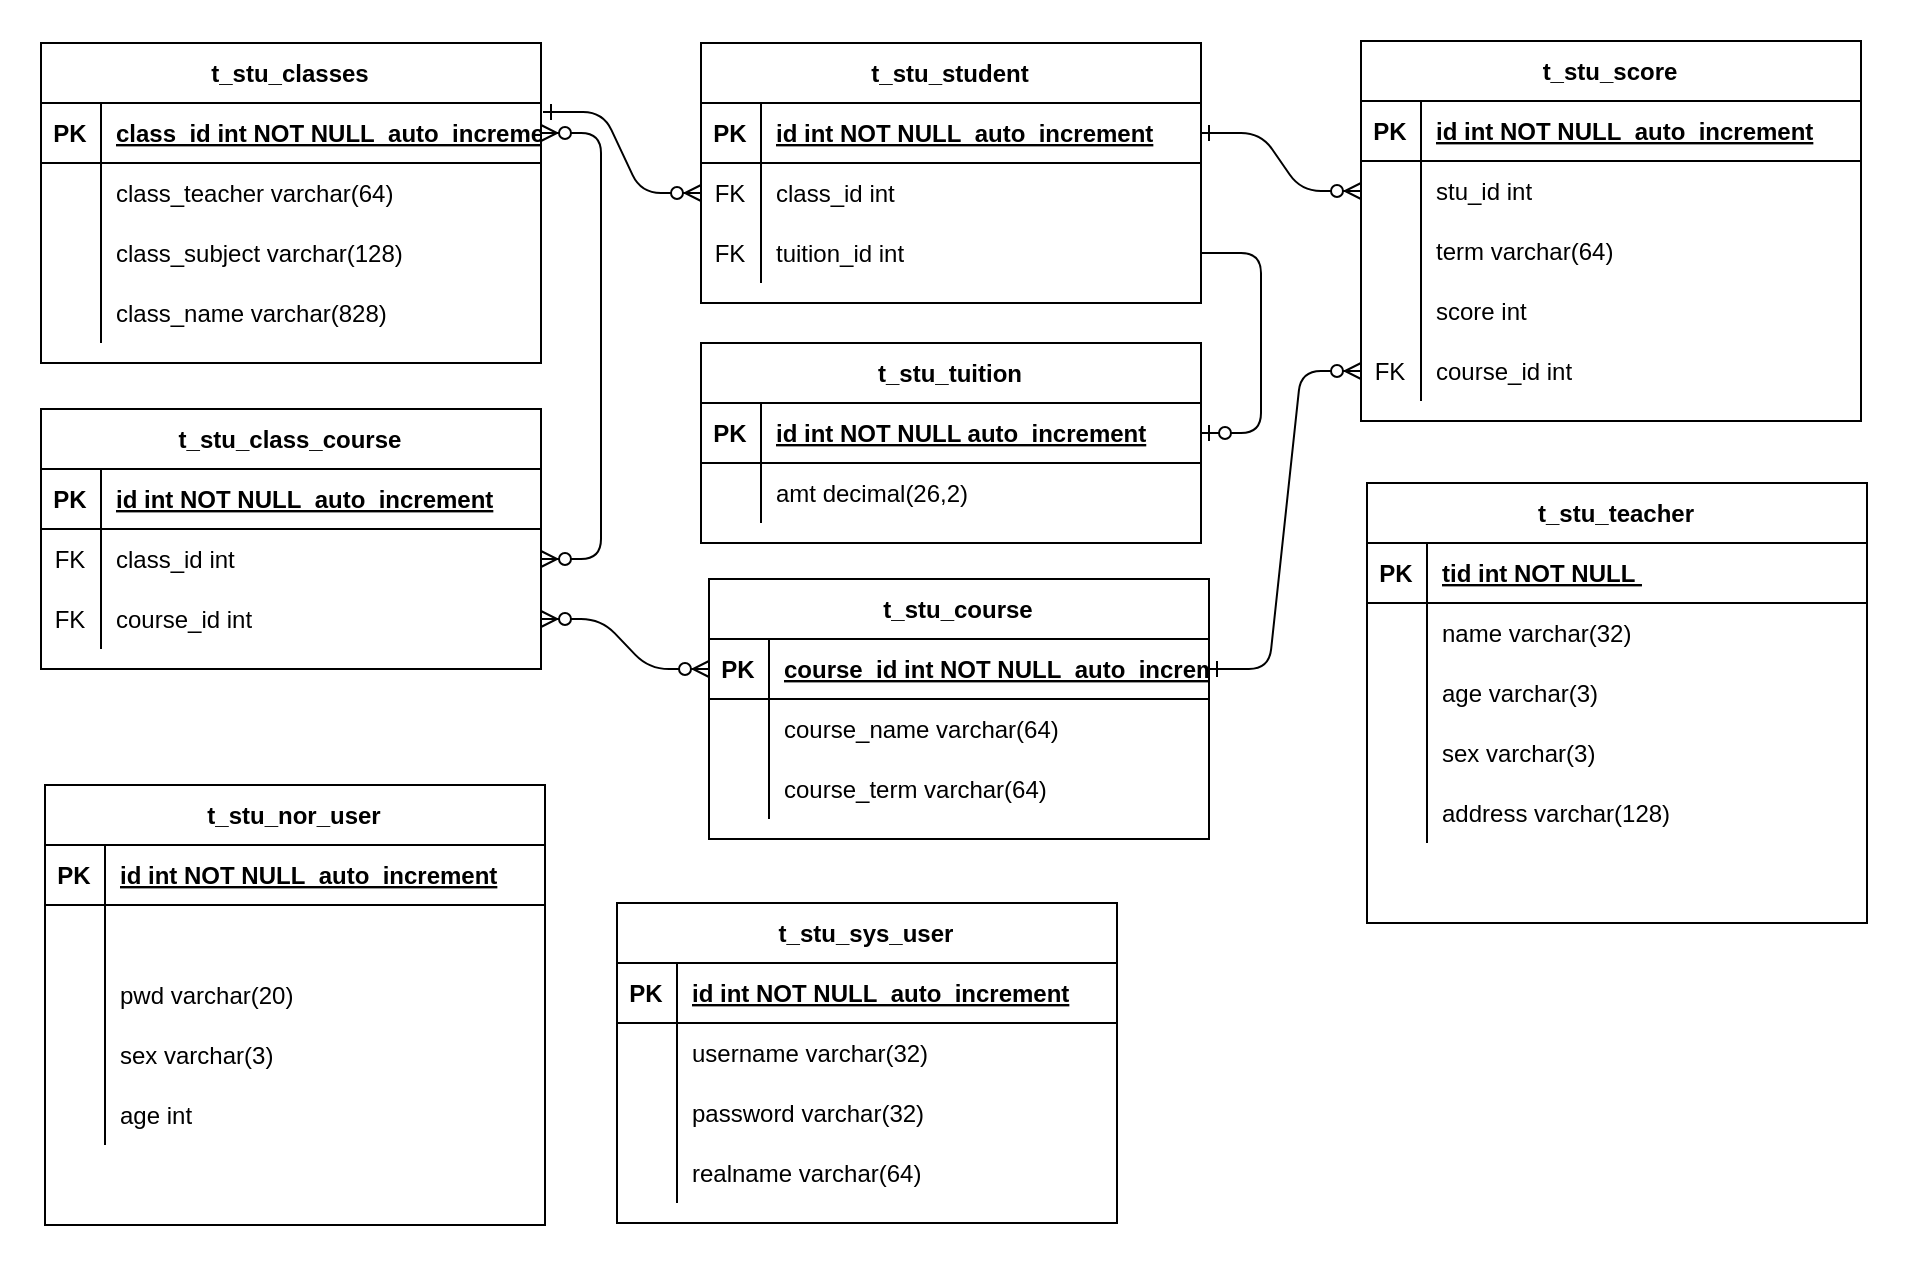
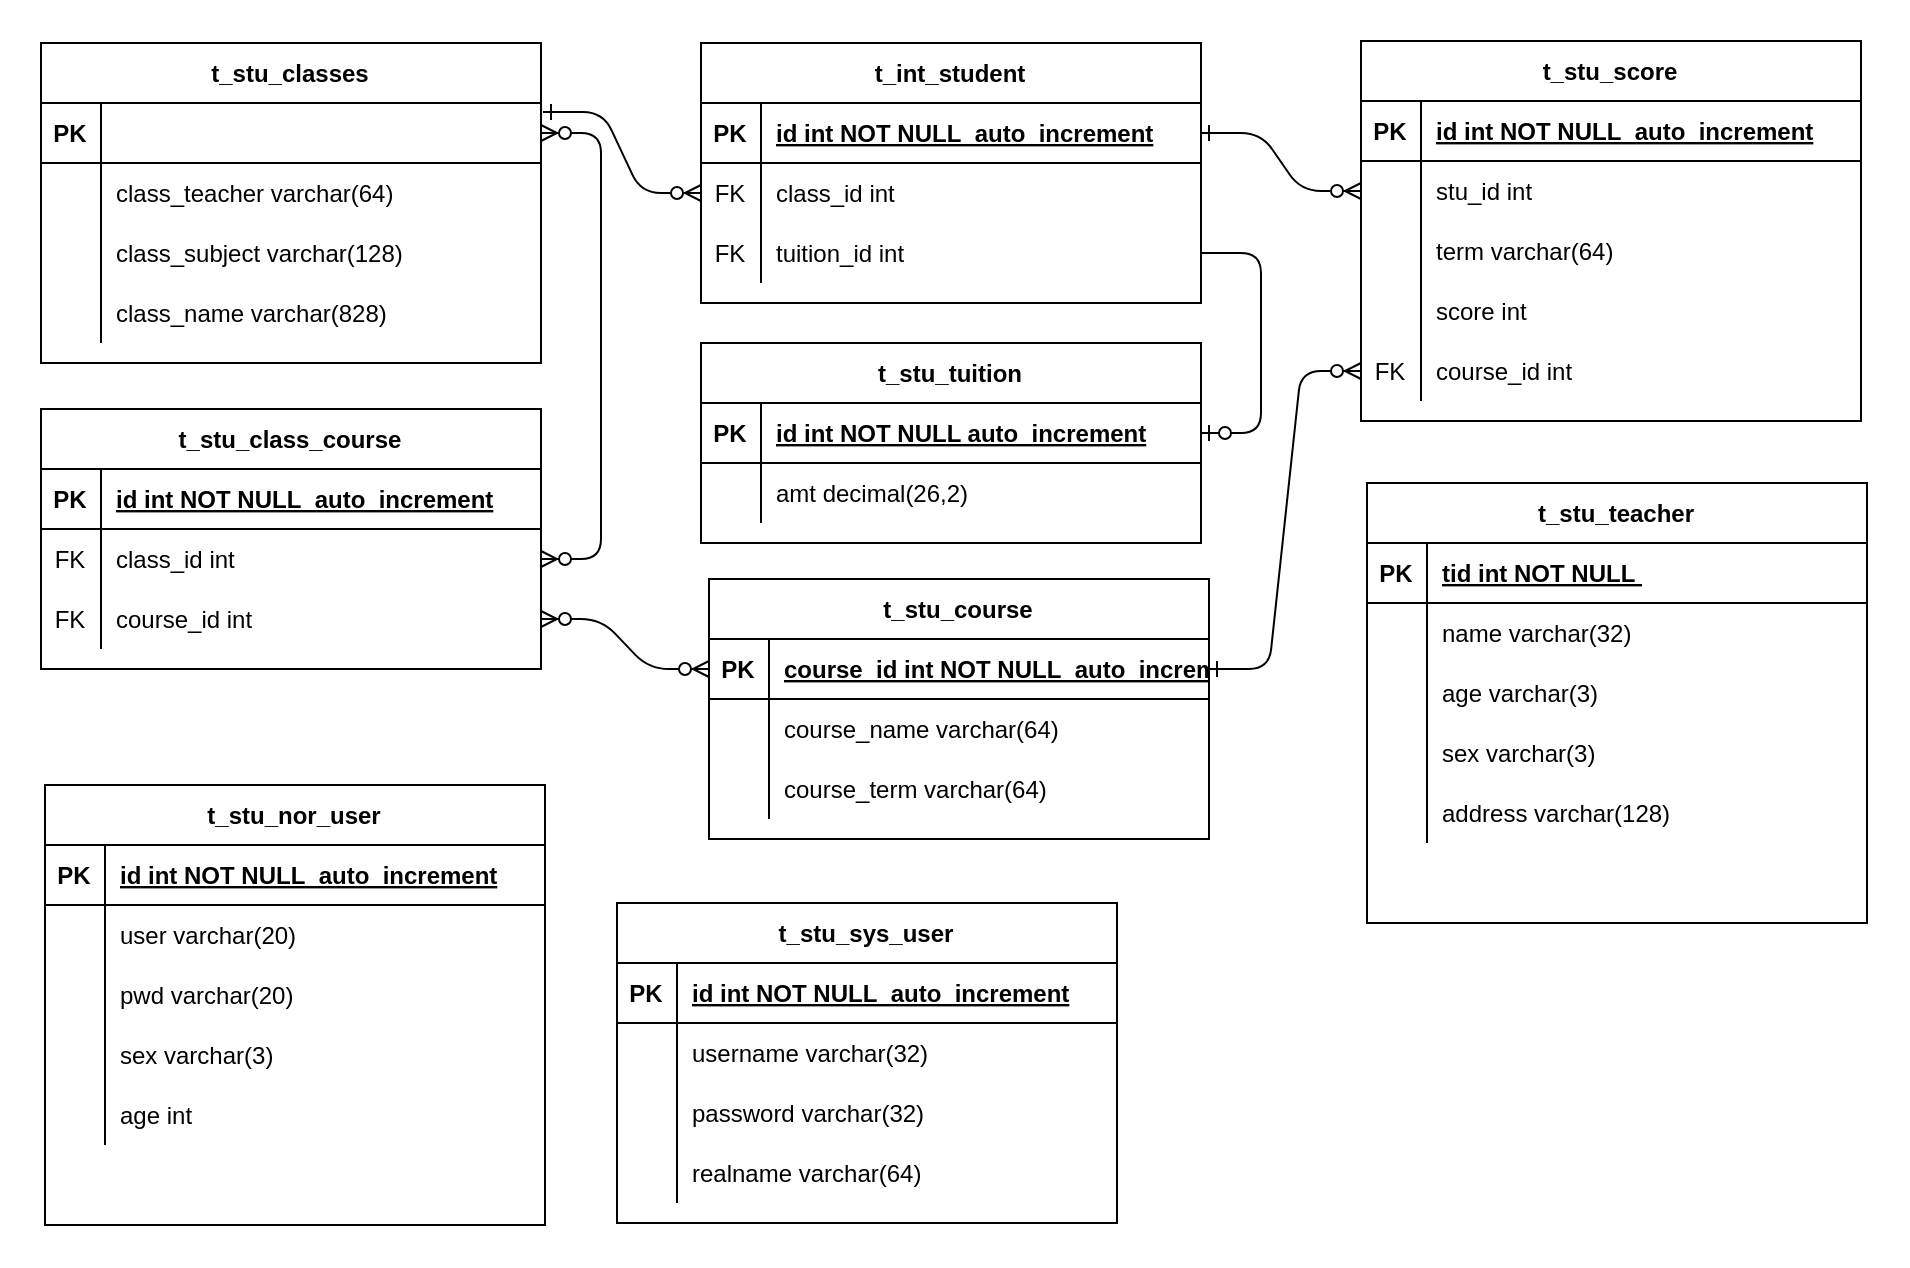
node "t_stu_student": label "t_stu_student" -> "t_int_student"
node "class_id int NOT NULL auto_increment": removed
node "user varchar(20)": added
